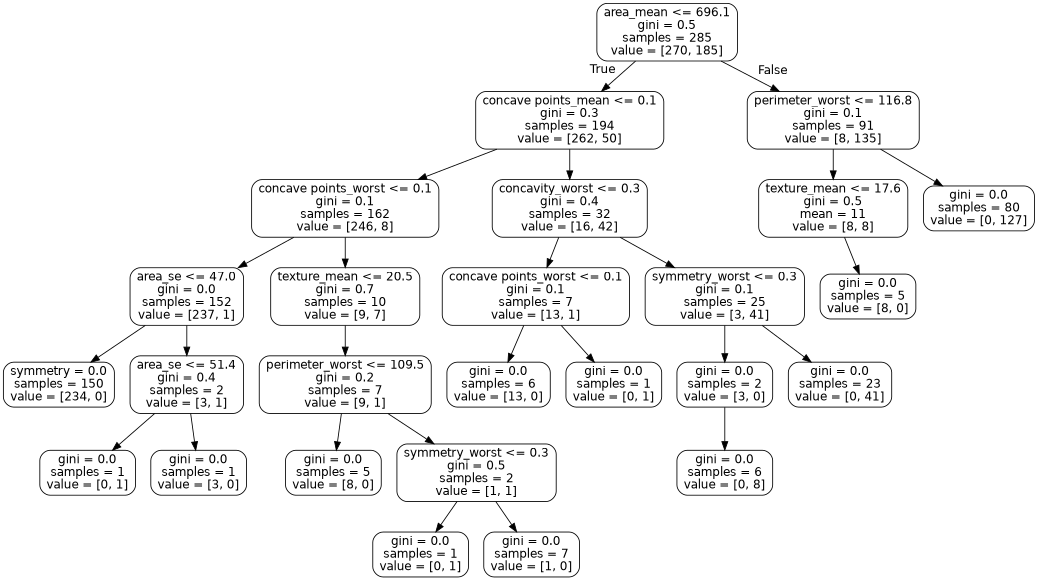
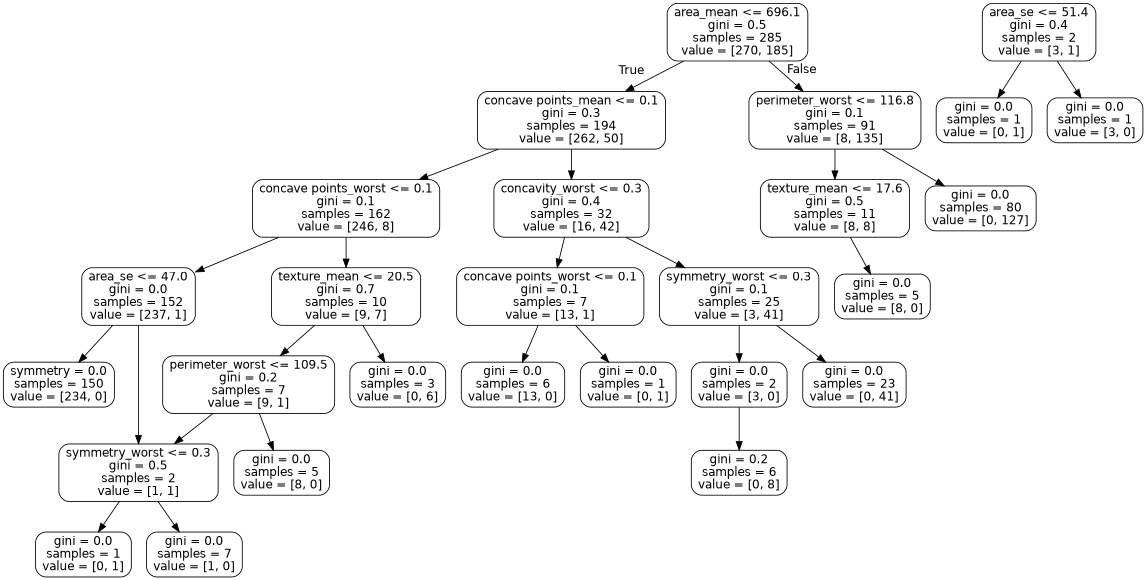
node "texture_mean <= 17.6 gini = 0.5 mean = 11 value = [8, 8]": label "texture_mean <= 17.6 gini = 0.5 mean = 11 value = [8, 8]" -> "texture_mean <= 17.6 gini = 0.5 samples = 11 value = [8, 8]"
edge "area_se <= 47.0 gini = 0.0 samples = 152 value = [237, 1]" -> "area_se <= 51.4 gini = 0.4 samples = 2 value = [3, 1]": now "area_se <= 47.0 gini = 0.0 samples = 152 value = [237, 1]" -> "symmetry_worst <= 0.3 gini = 0.5 samples = 2 value = [1, 1]"
node "gini = 0.0 samples = 3 value = [0, 6]": added
node "gini = 0.0 samples = 6 value = [0, 8]": label "gini = 0.0 samples = 6 value = [0, 8]" -> "gini = 0.2 samples = 6 value = [0, 8]"
